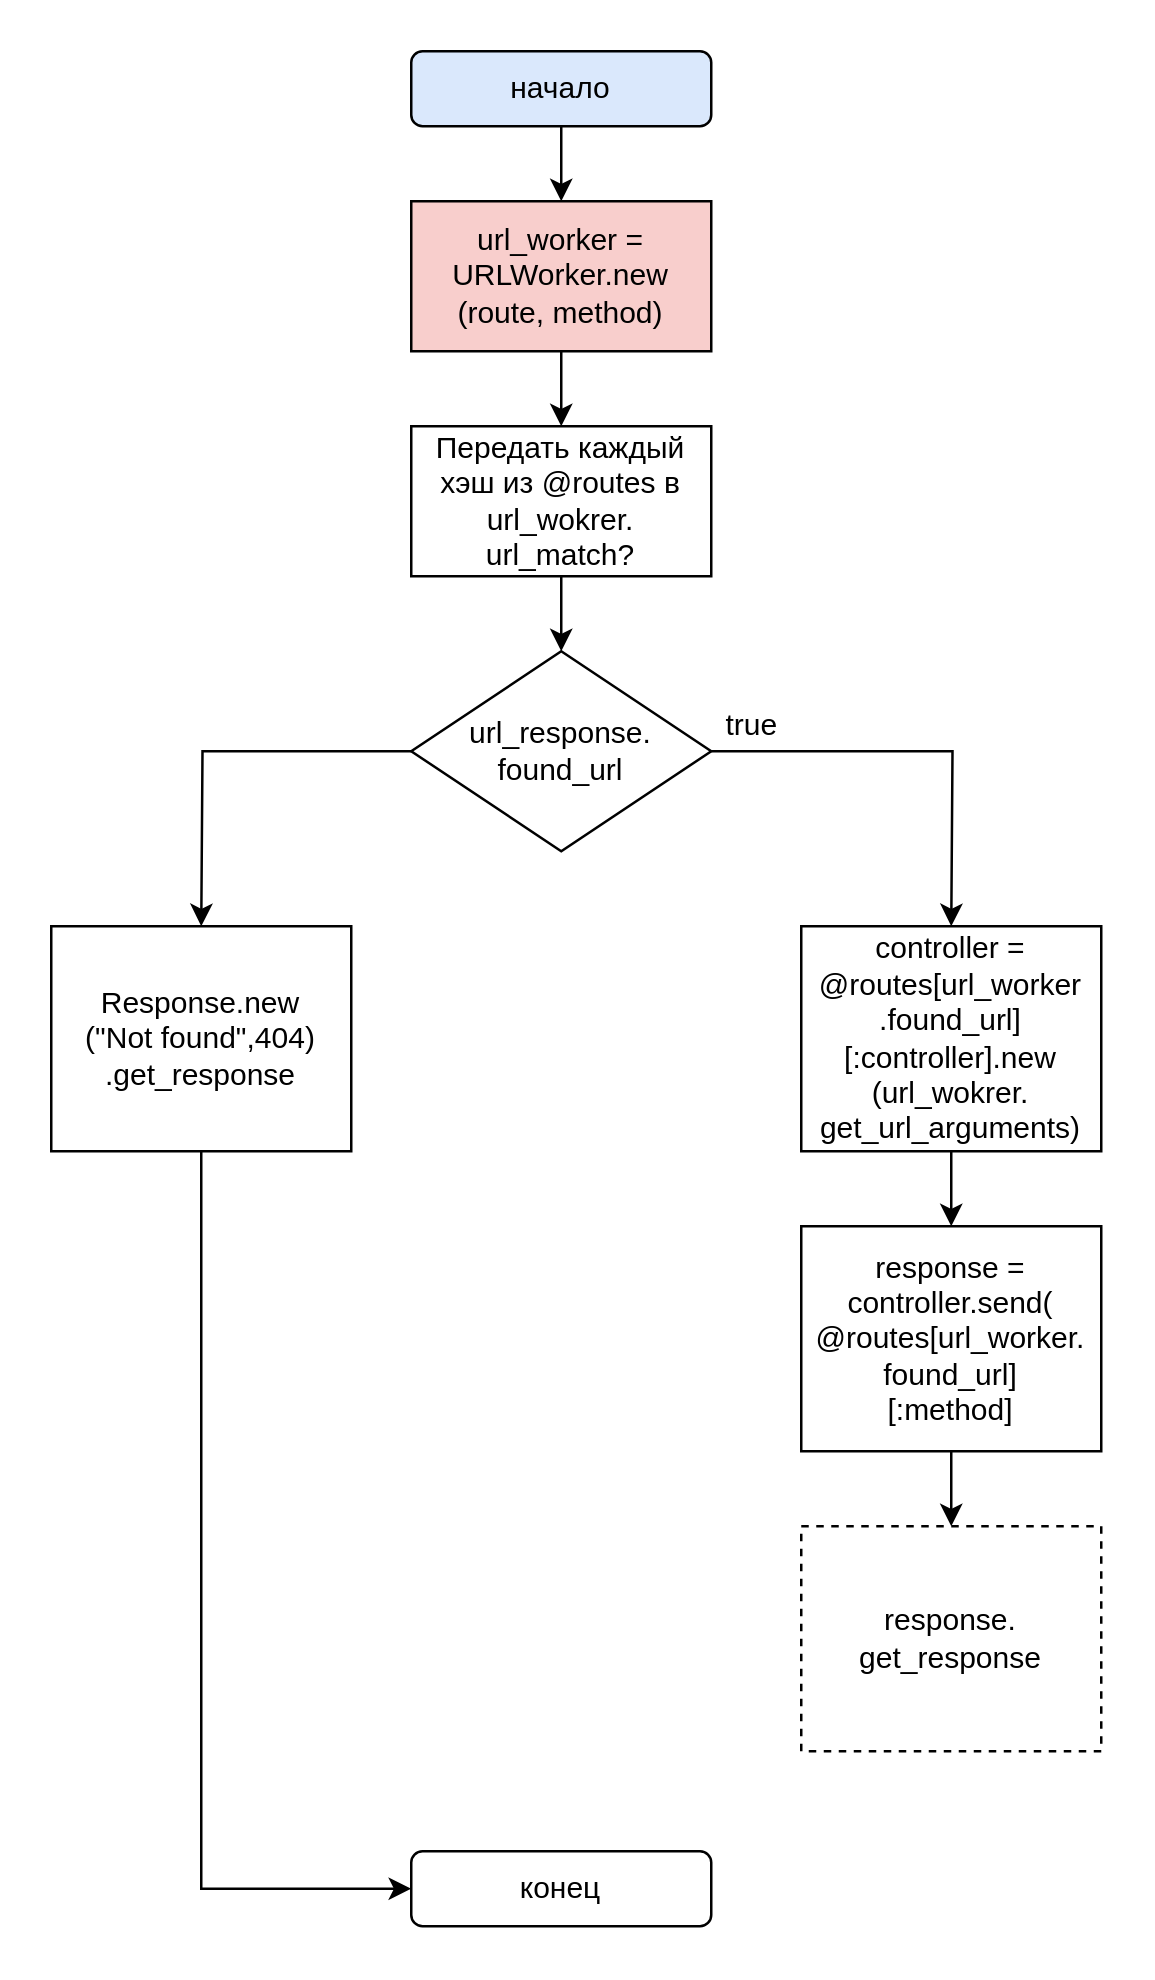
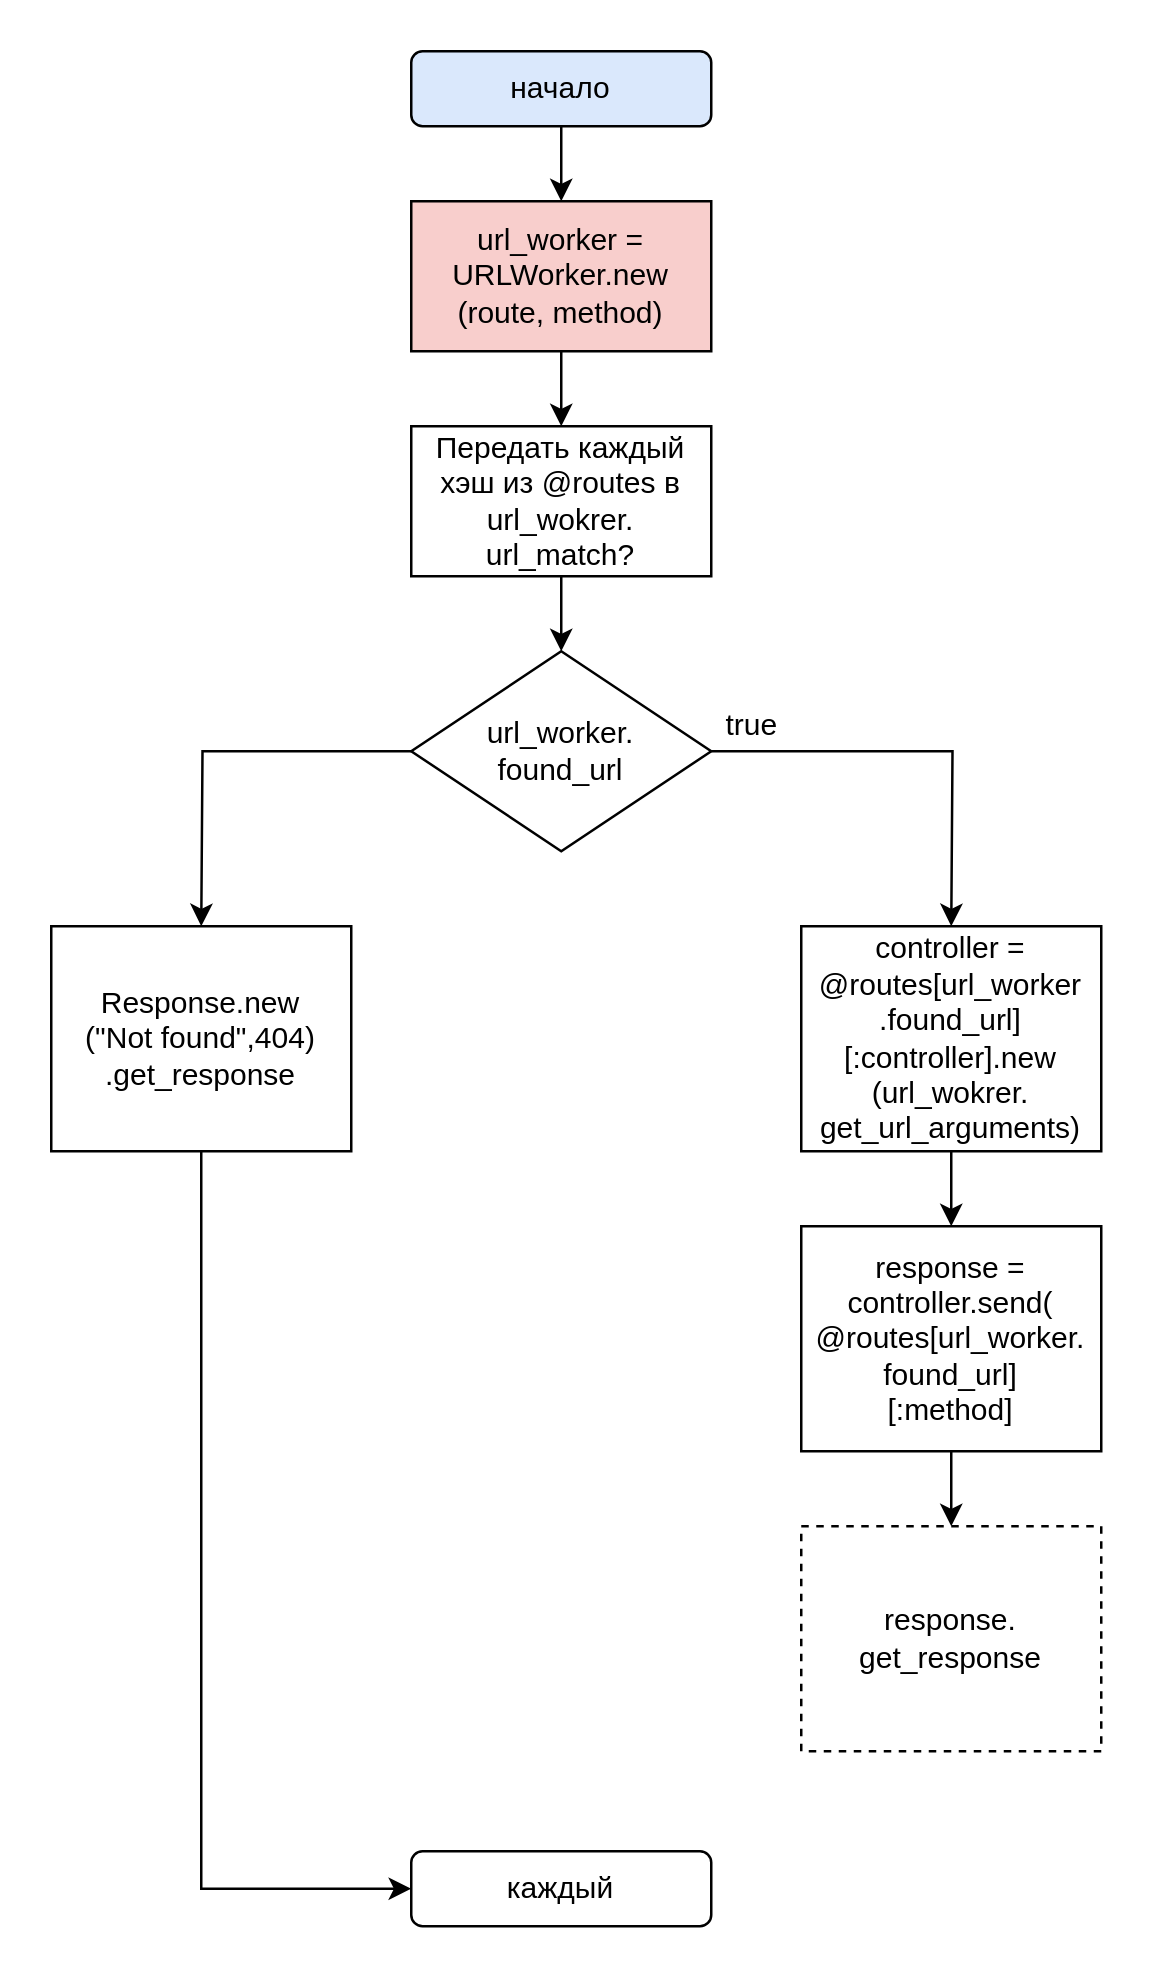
node "url_response. found_url": label "url_response. found_url" -> "url_worker. found_url"
node "конец": label "конец" -> "каждый"
